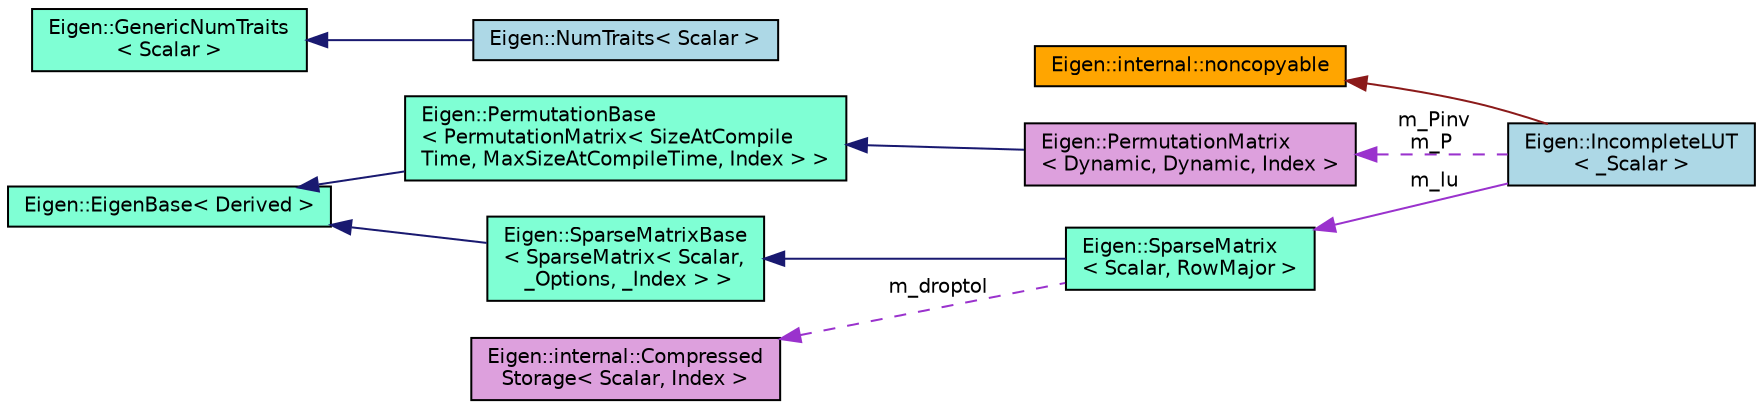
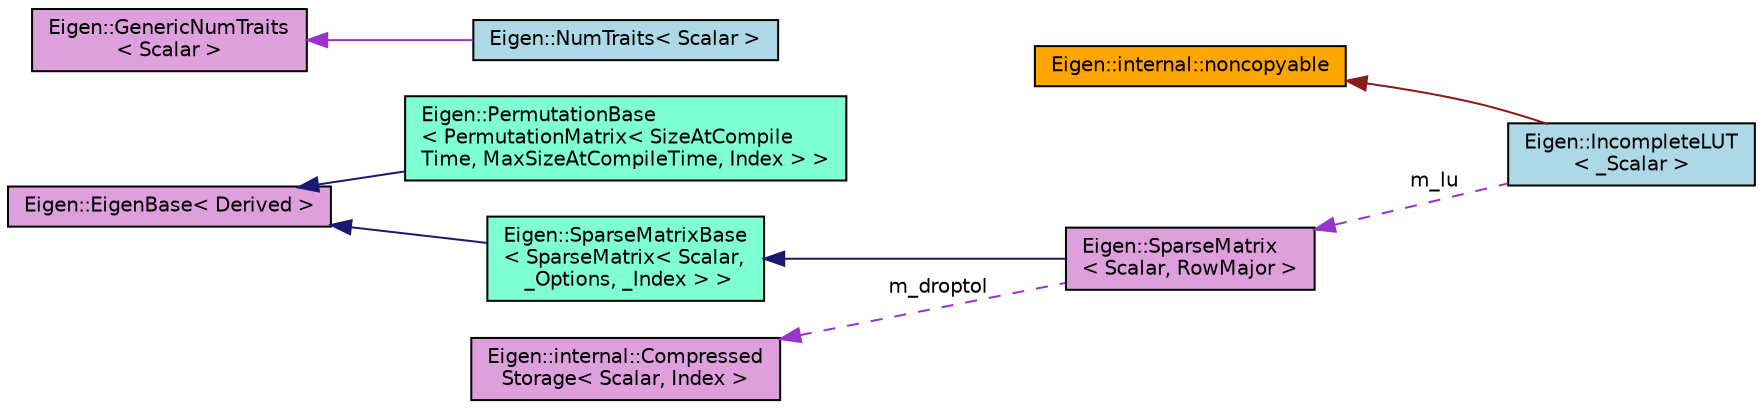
node "Eigen::GenericNumTraits < Scalar >": fillcolor aquamarine -> plum
edge "Eigen::NumTraits< Scalar >" -> "Eigen::GenericNumTraits < Scalar >": color midnightblue -> darkorchid3
node "Eigen::PermutationMatrix < Dynamic, Dynamic, Index >": removed
edge "Eigen::IncompleteLUT < _Scalar >" -> "Eigen::SparseMatrix < Scalar, RowMajor >": style solid -> dashed
node "Eigen::EigenBase< Derived >": fillcolor aquamarine -> plum
node "Eigen::SparseMatrix < Scalar, RowMajor >": fillcolor aquamarine -> plum
